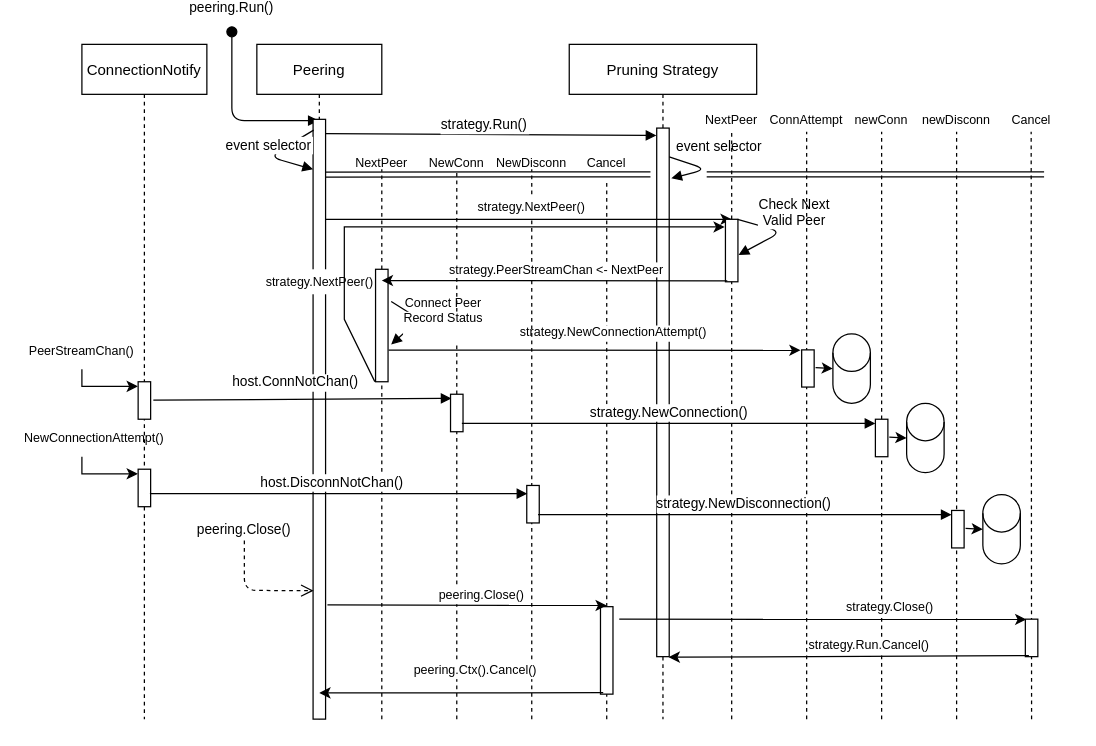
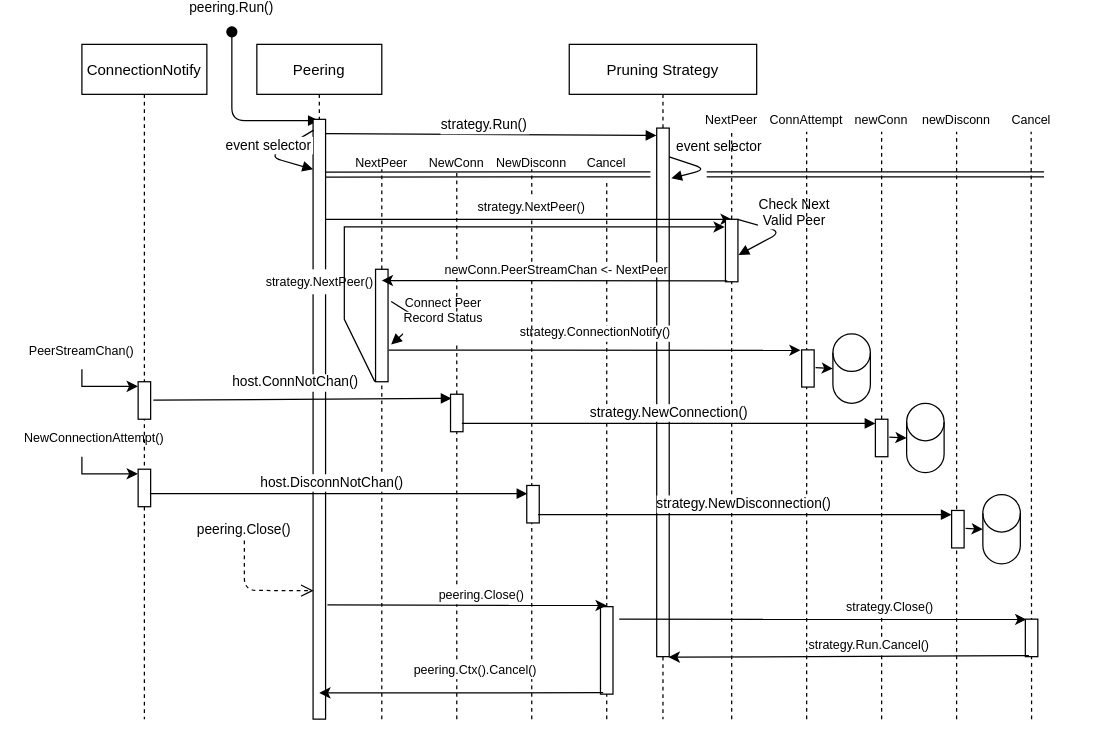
node "strategy.PeerStreamChan <- NextPeer": label "strategy.PeerStreamChan <- NextPeer" -> "newConn.PeerStreamChan <- NextPeer"
node "strategy.NewConnectionAttempt()": label "strategy.NewConnectionAttempt()" -> "strategy.ConnectionNotify()"
